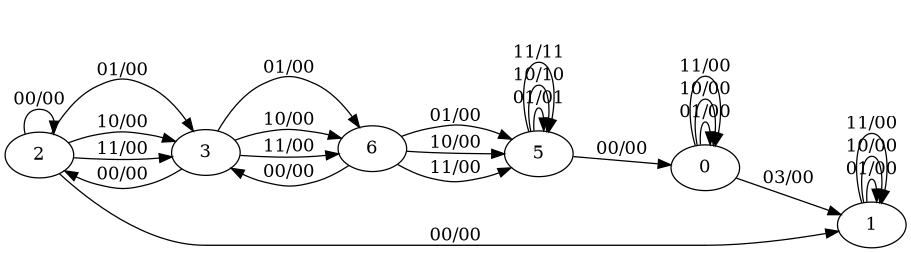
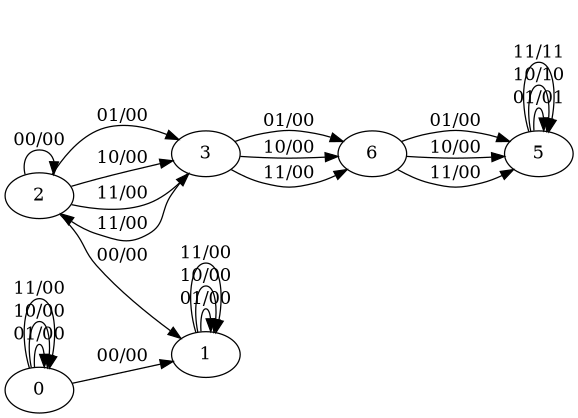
edge "5" -> "0": removed, label "00/00"
edge "3" -> "2": label "00/00" -> "11/00"
edge "0" -> "1": label "03/00" -> "00/00"
edge "6" -> "3": removed, label "00/00"
